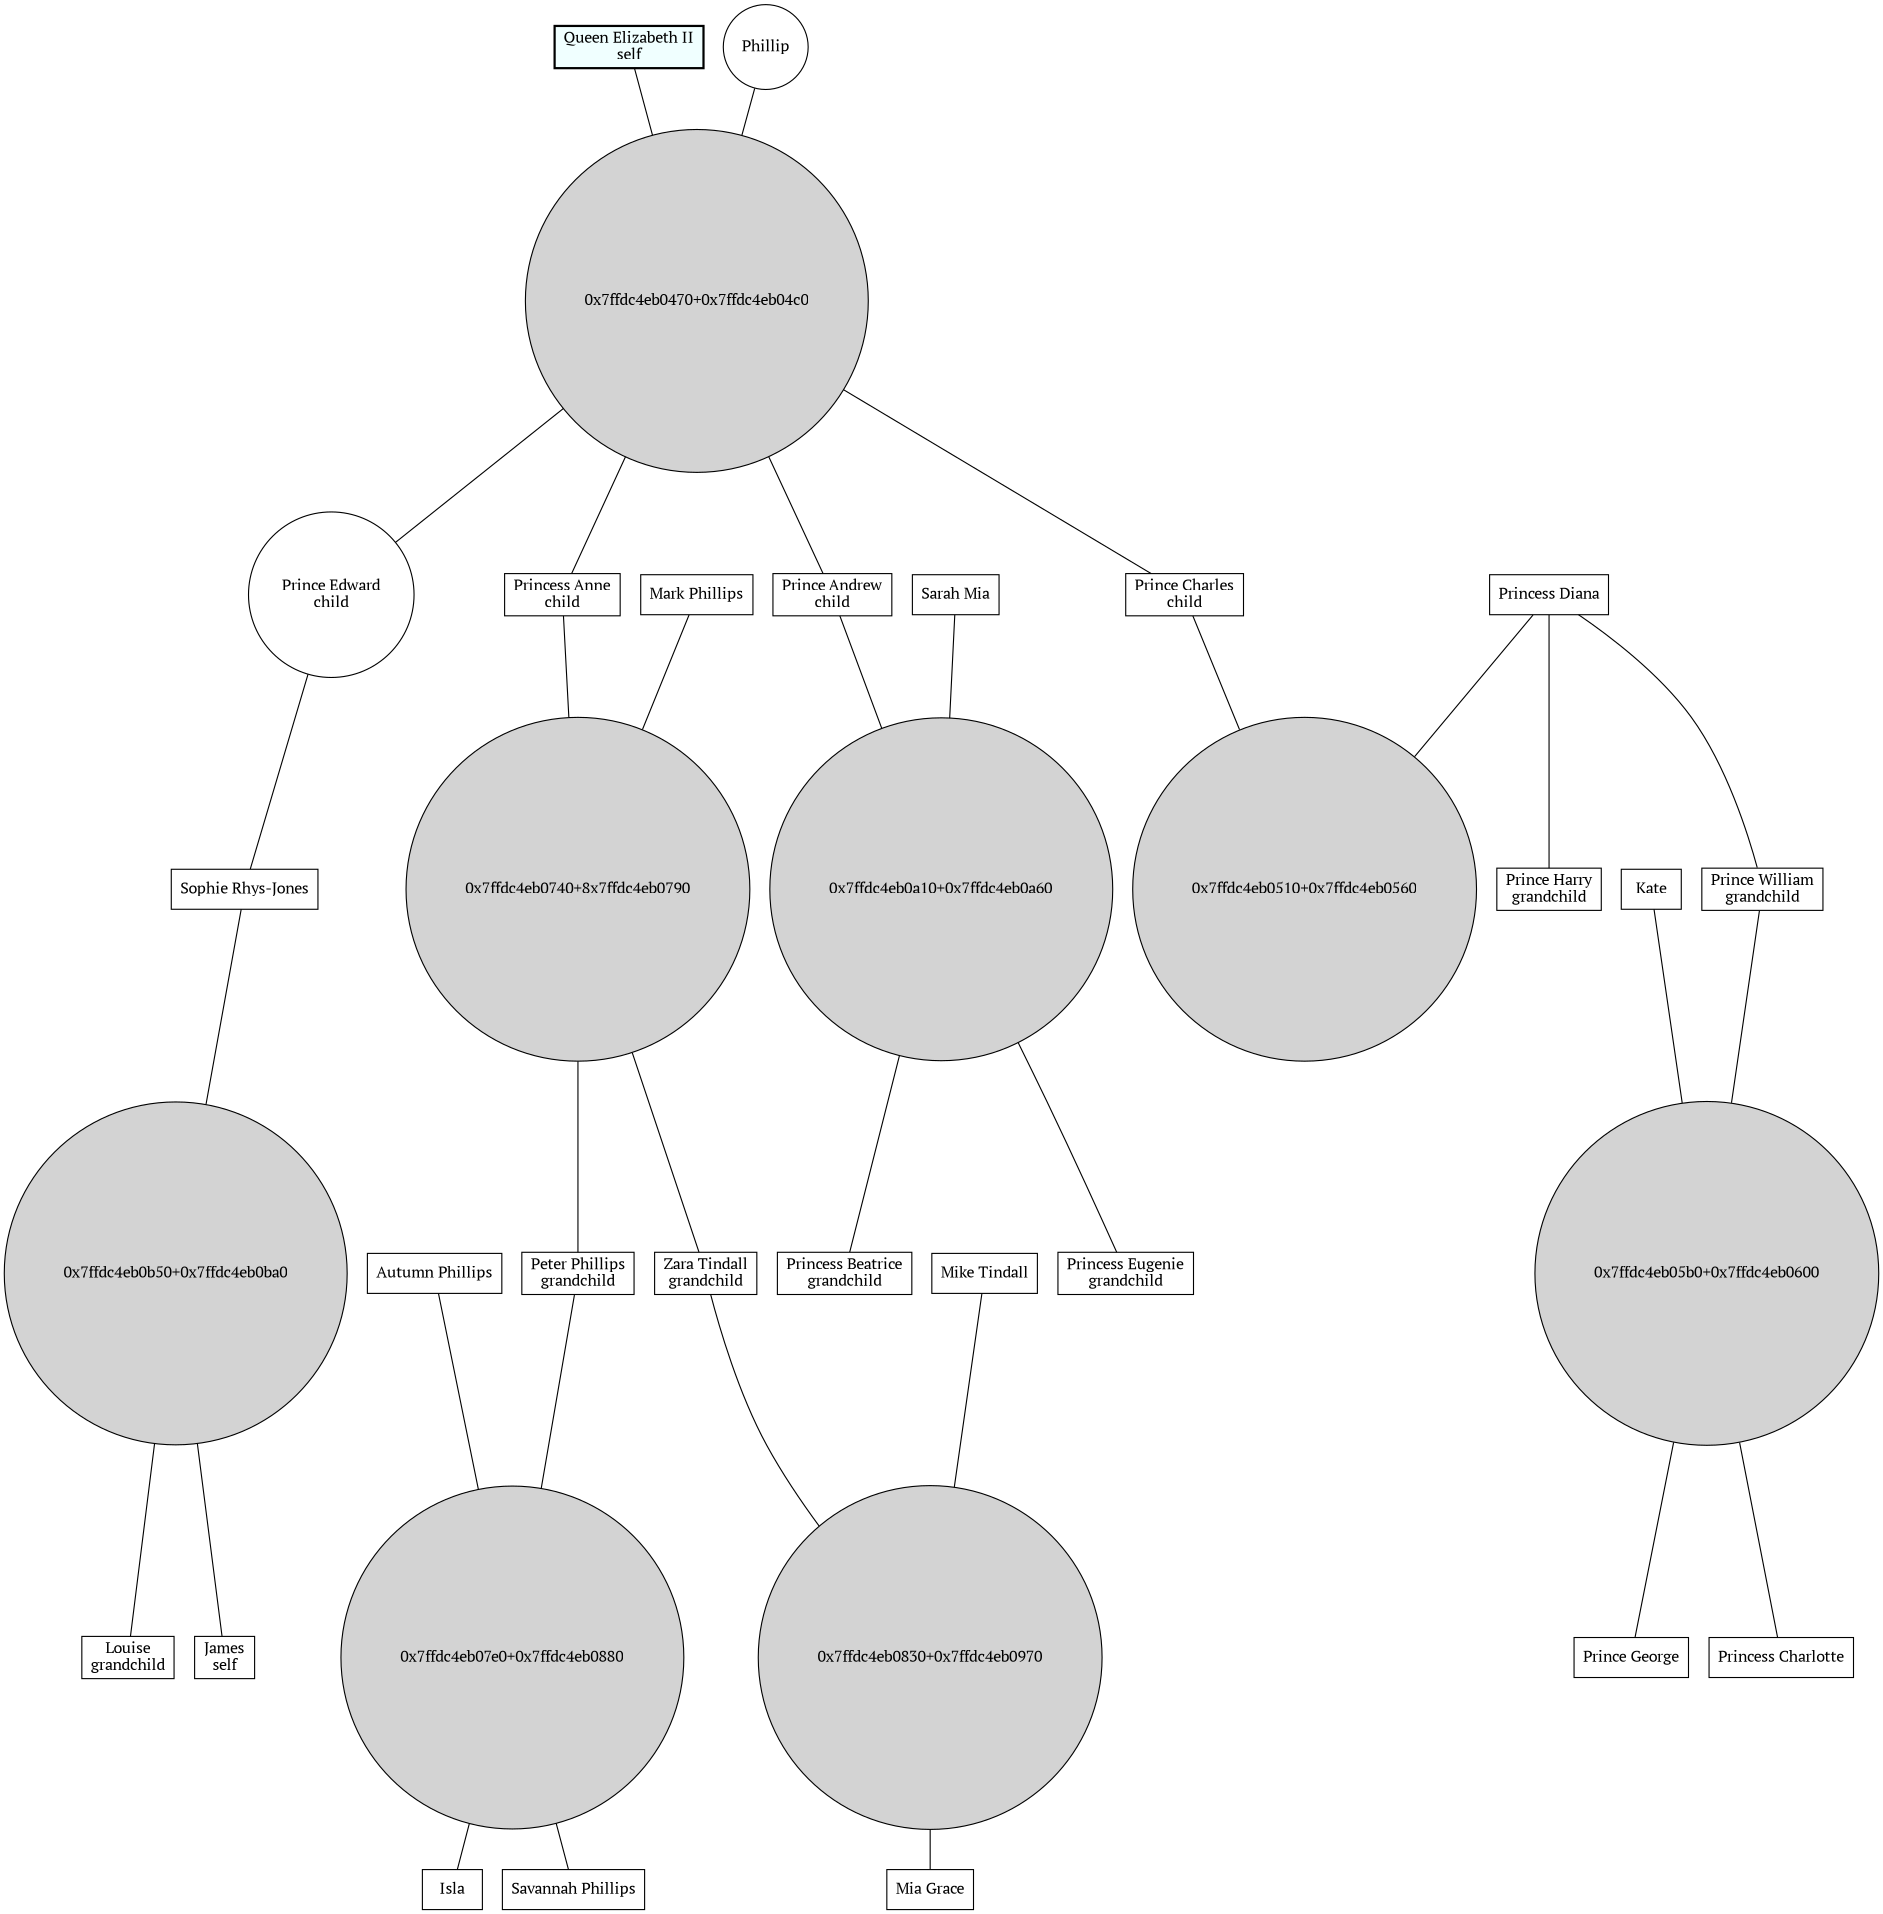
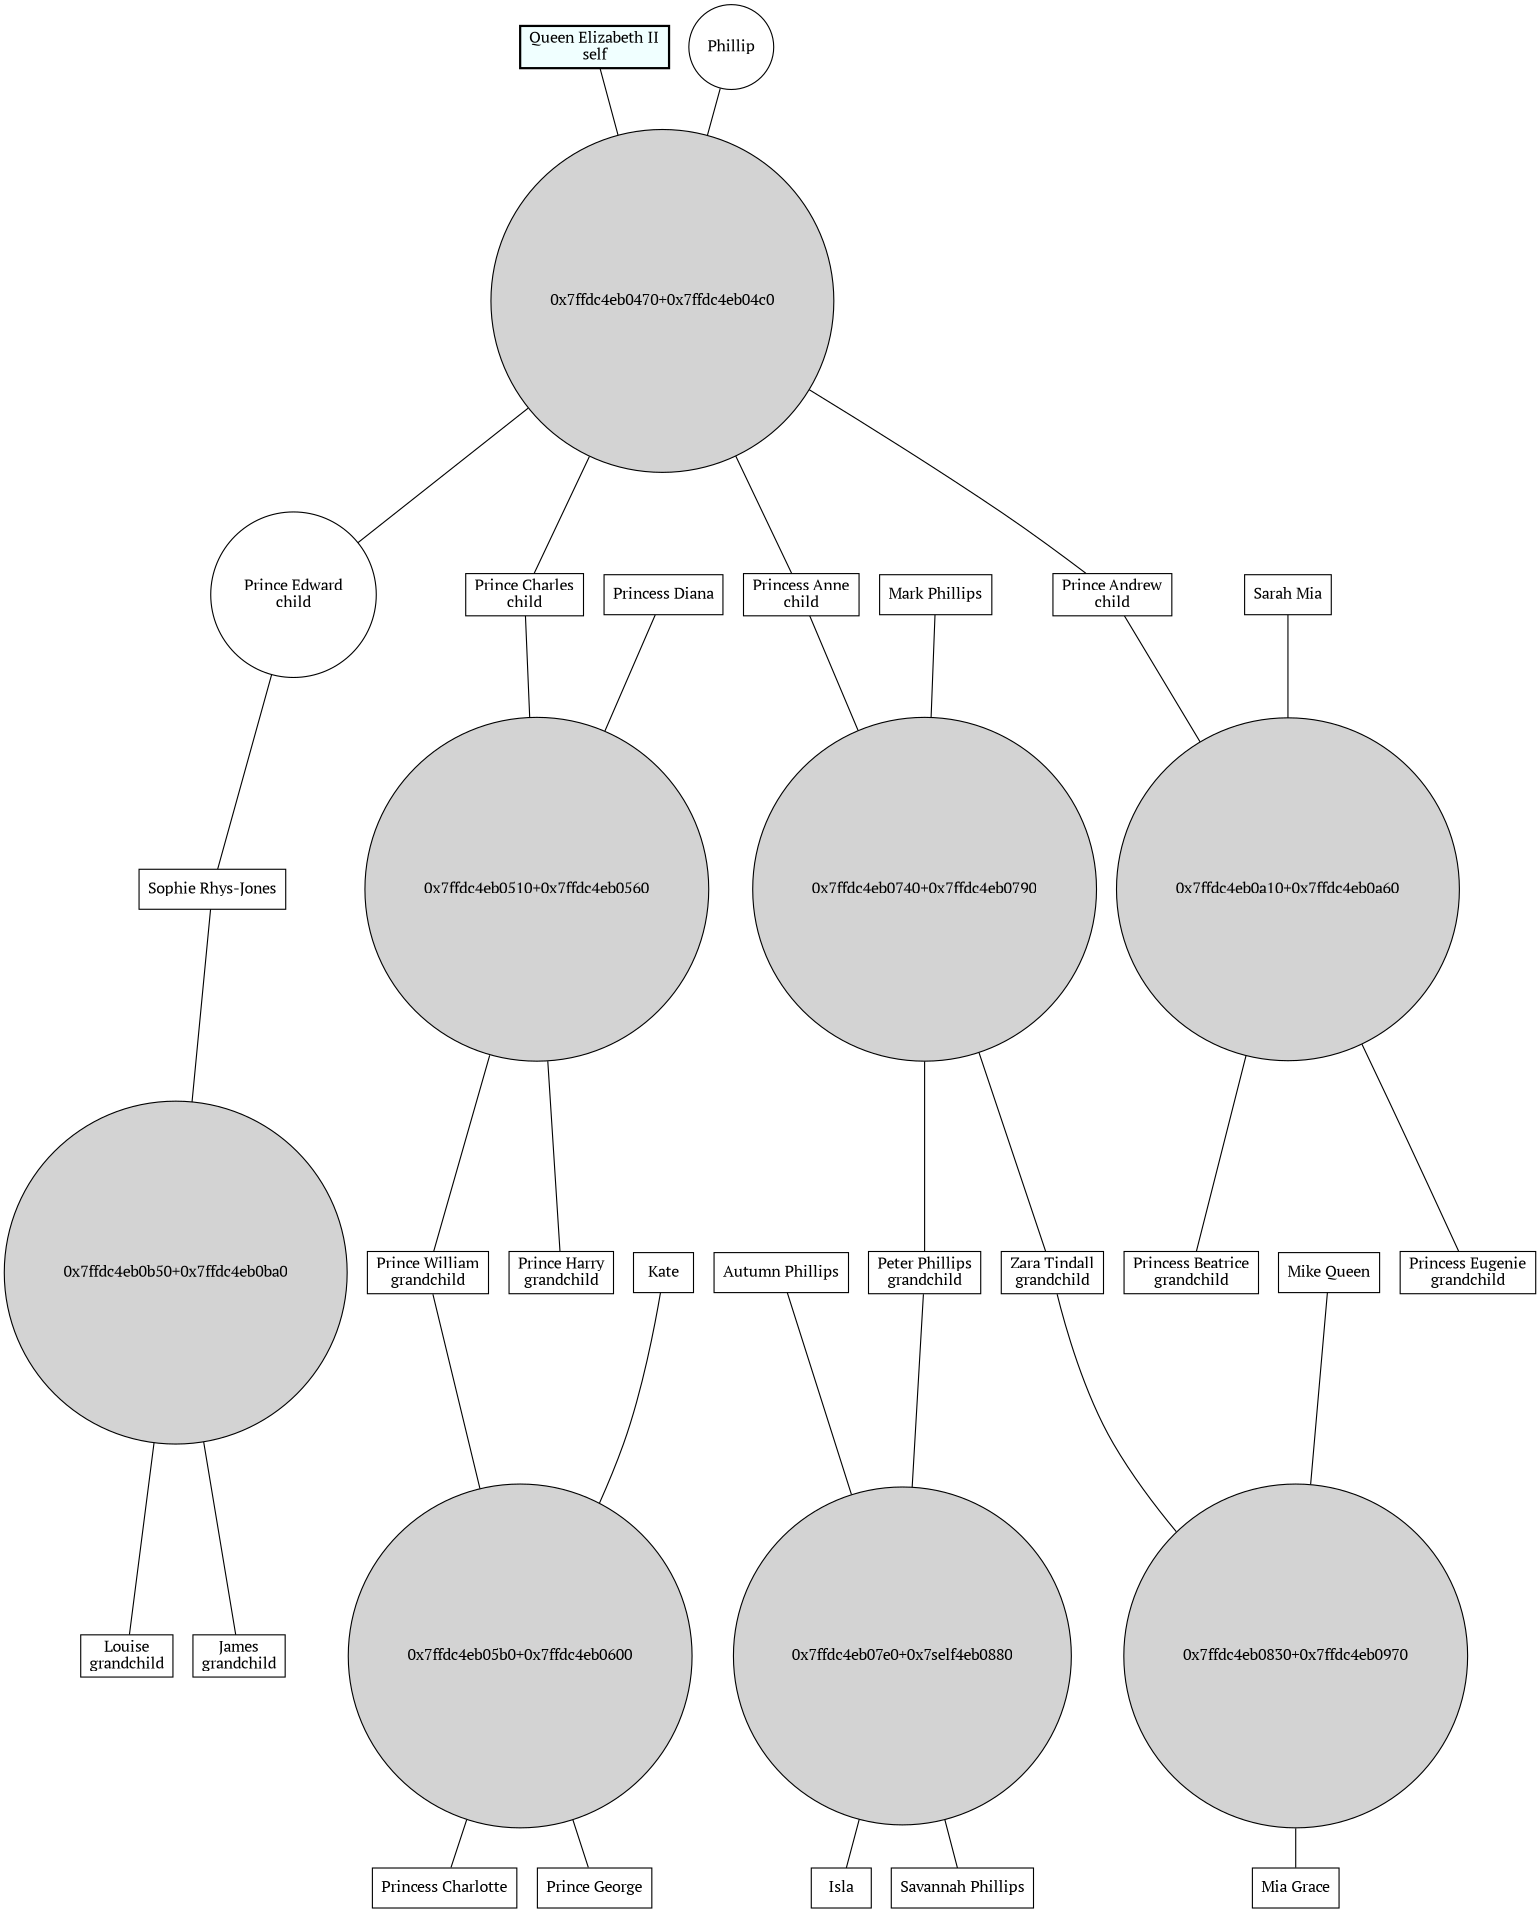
edge "Princess Diana" -- "Prince William grandchild": now "0x7ffdc4eb0510+0x7ffdc4eb0560" -- "Prince William grandchild"
edge "Princess Diana" -- "Prince Harry grandchild": now "0x7ffdc4eb0510+0x7ffdc4eb0560" -- "Prince Harry grandchild"
node "0x7ffdc4eb0740+8x7ffdc4eb0790": label "0x7ffdc4eb0740+8x7ffdc4eb0790" -> "0x7ffdc4eb0740+0x7ffdc4eb0790"
node "Mike Tindall": label "Mike Tindall" -> "Mike Queen"
node "James self": label "James self" -> "James grandchild"
node "0x7ffdc4eb07e0+0x7ffdc4eb0880": label "0x7ffdc4eb07e0+0x7ffdc4eb0880" -> "0x7ffdc4eb07e0+0x7self4eb0880"
